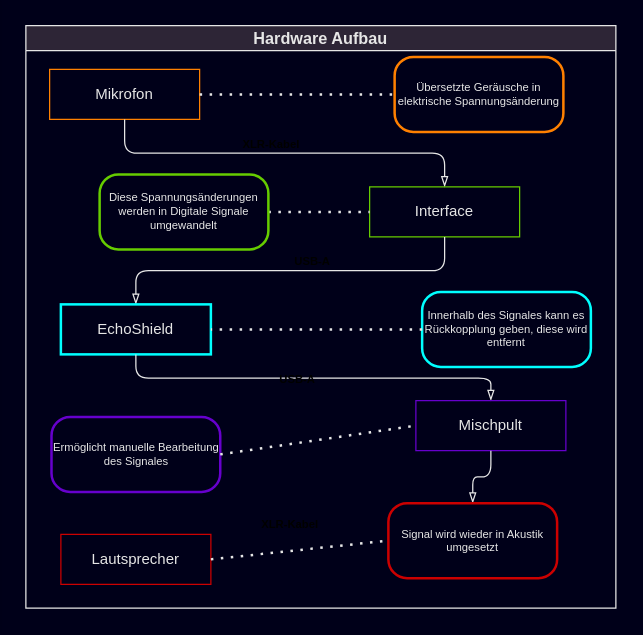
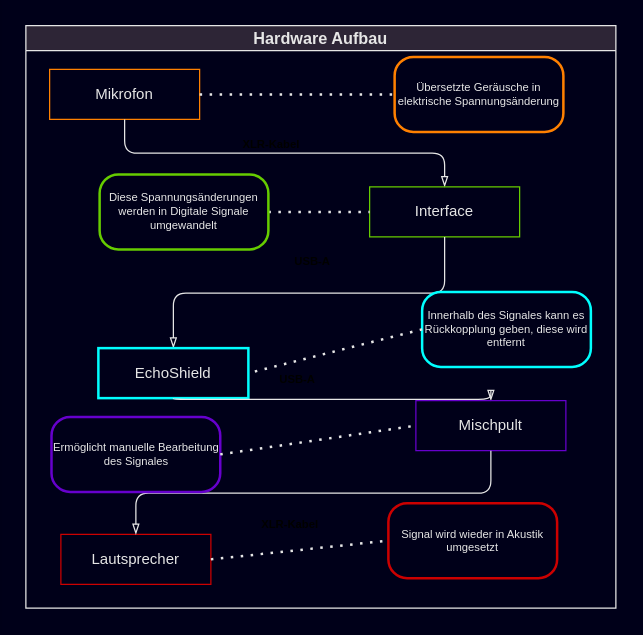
node "EchoShield": moved (136, 329) -> (173, 373)
edge "Mischpult" -> "Signal wird wieder in Akustik umgesetzt": now "Mischpult" -> "Lautsprecher"
